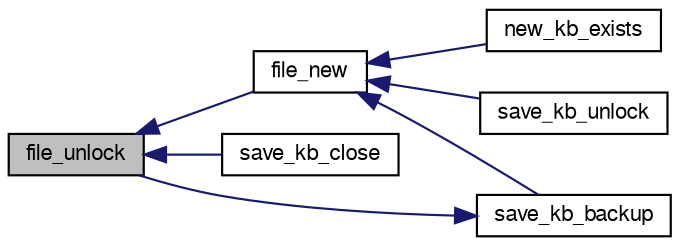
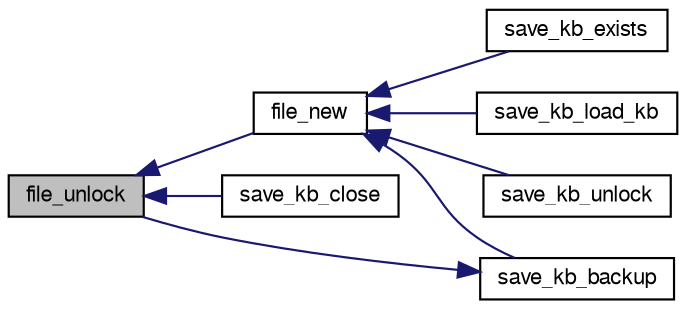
node "new_kb_exists": label "new_kb_exists" -> "save_kb_exists"
node "save_kb_load_kb": added
